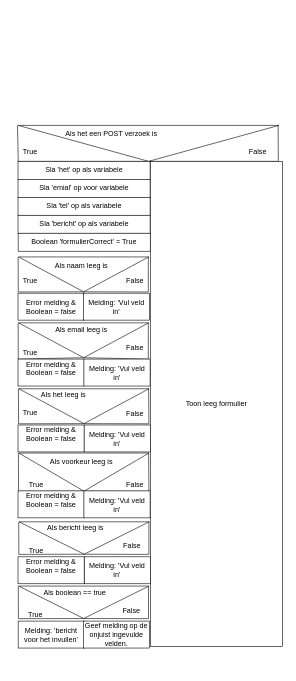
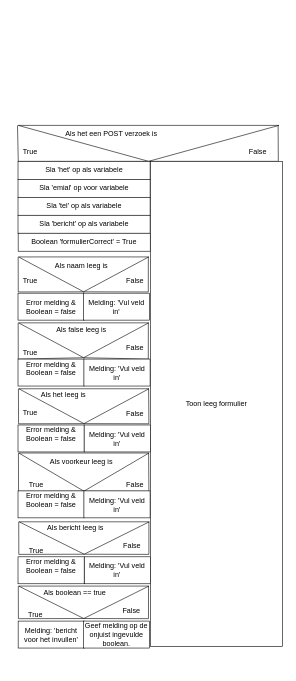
node "Als email leeg is": label "Als email leeg is" -> "Als false leeg is"
node "Geef melding op de onjuist ingevulde velden.": label "Geef melding op de onjuist ingevulde velden." -> "Geef melding op de onjuist ingevulde boolean."
